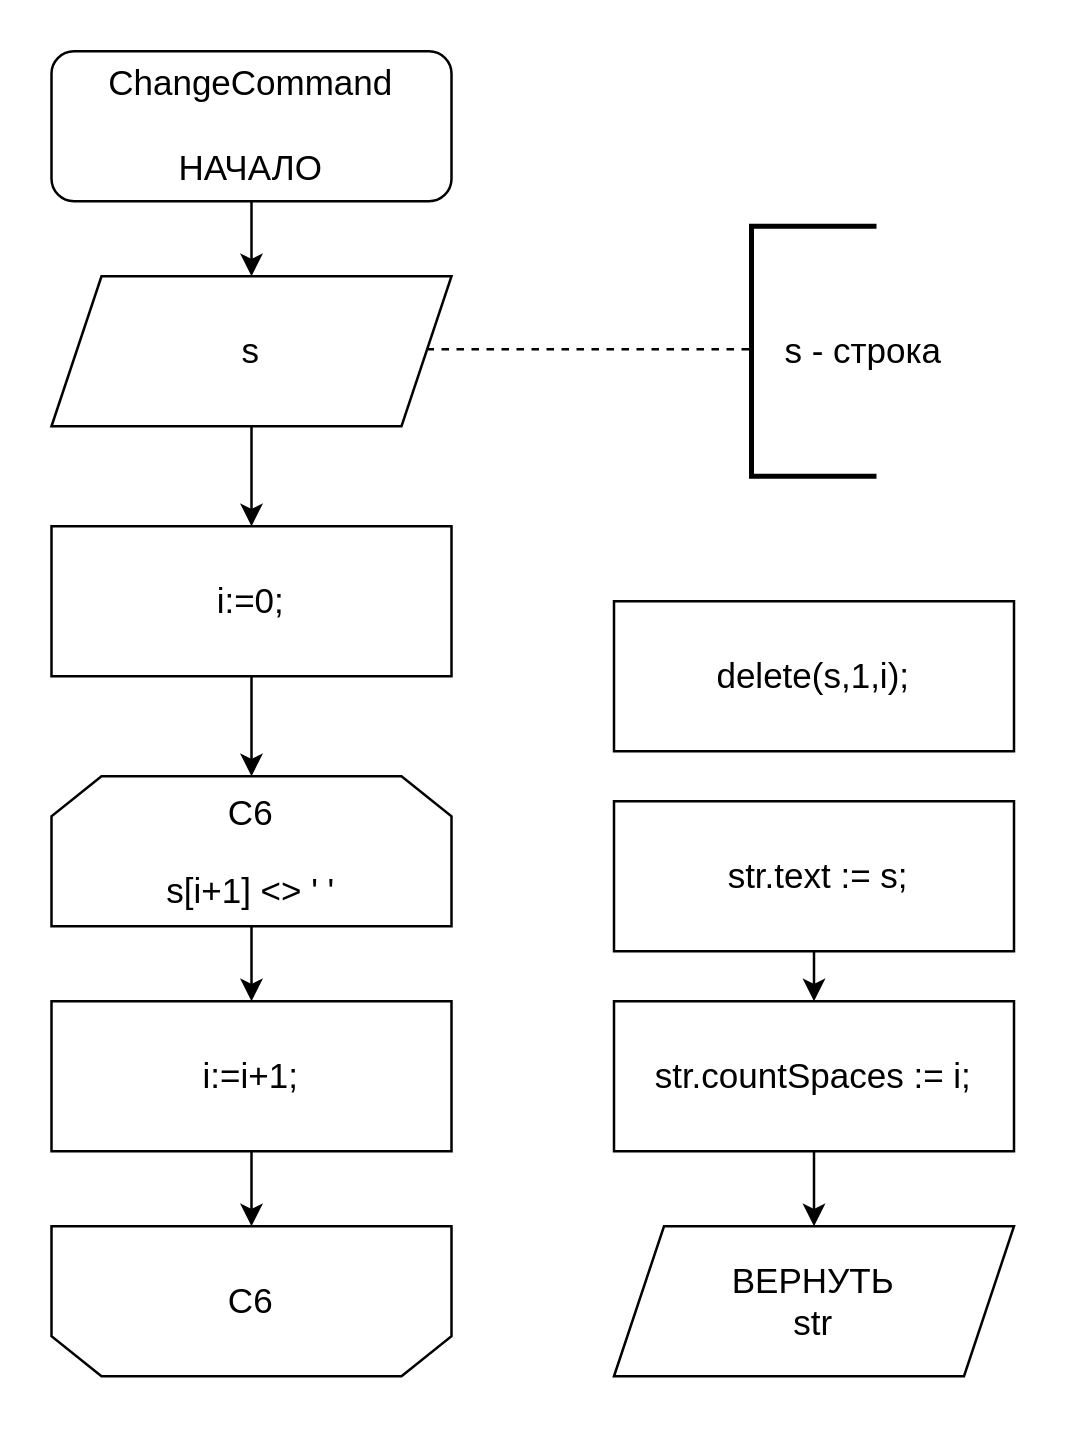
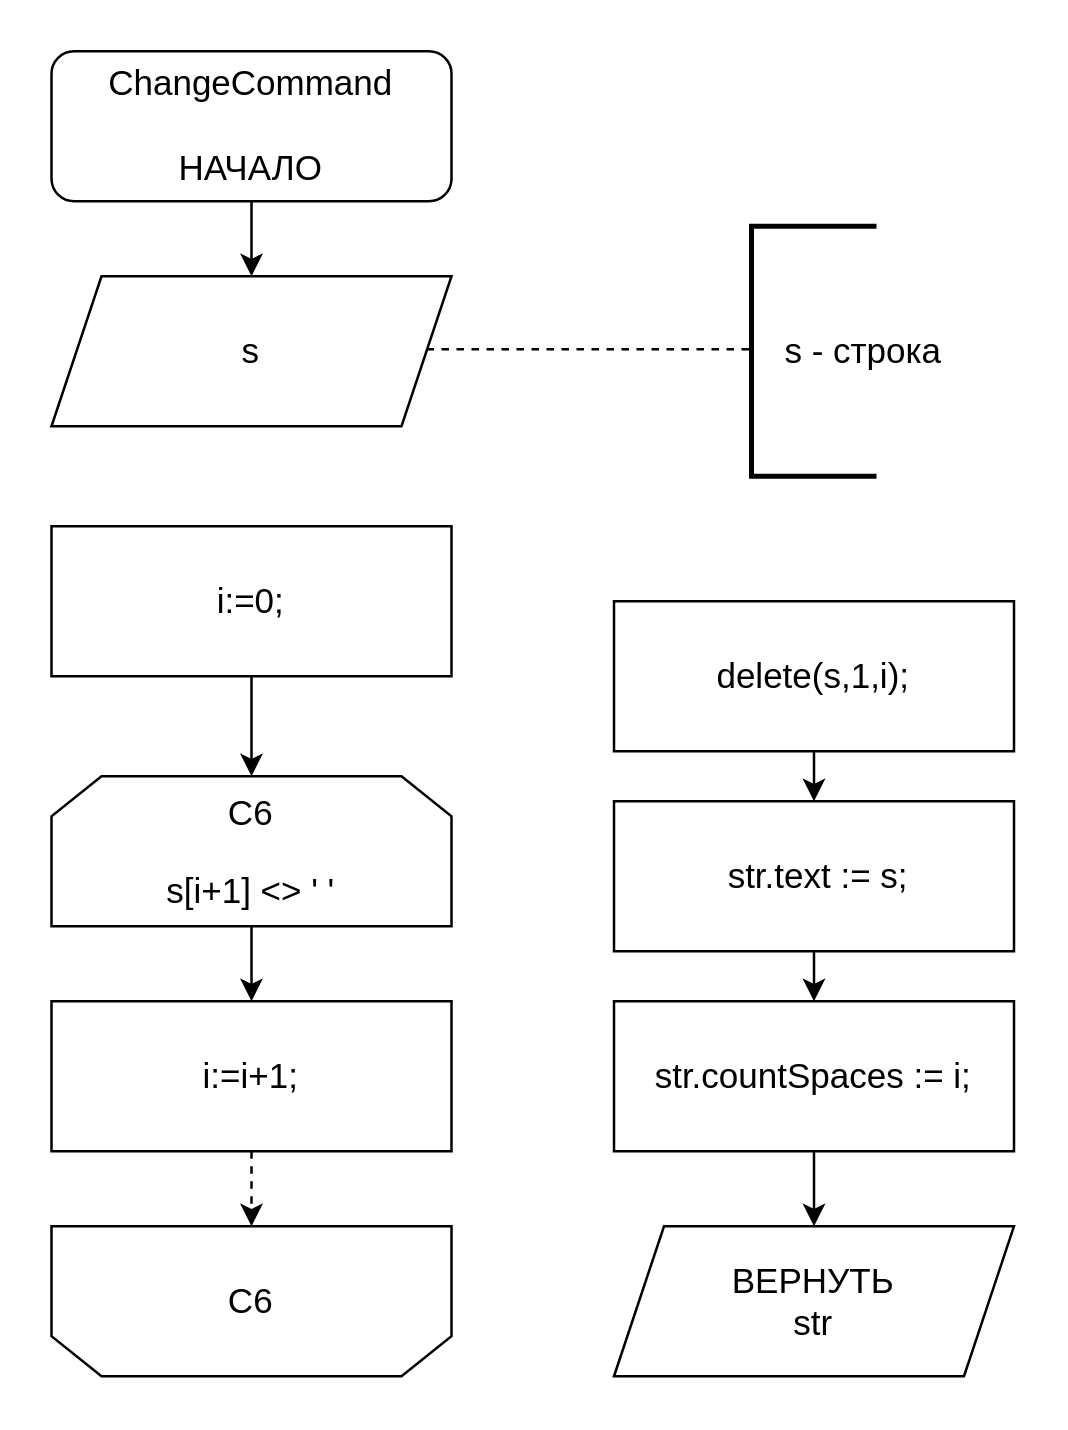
edge "s" -> "i:=0;": removed
edge "delete(s,1,i);" -> "str.text := s;": added
edge "i:=i+1;" -> "C6": style solid -> dashed
